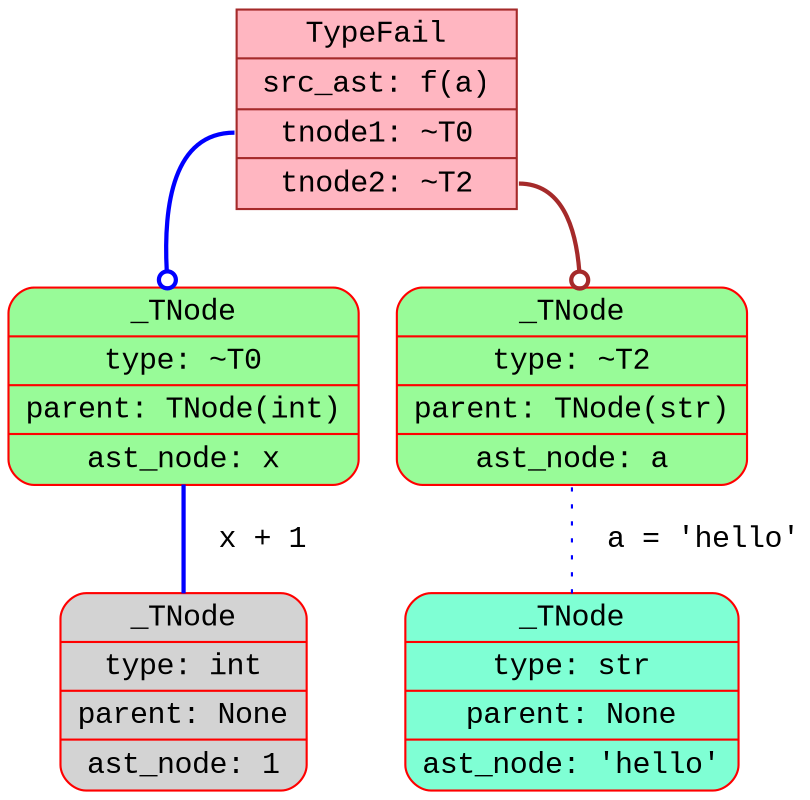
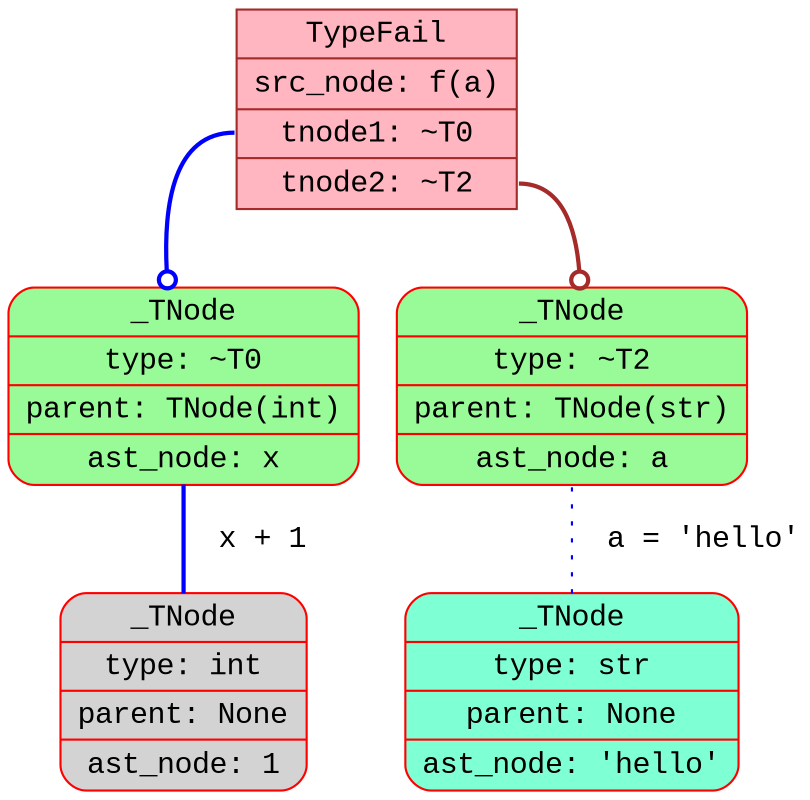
node "TypeFail": text "src_ast: f(a)" -> "src_node: f(a)"
